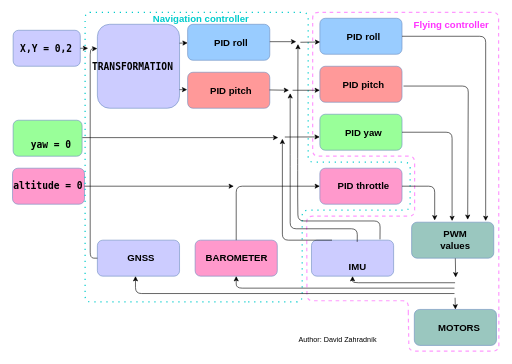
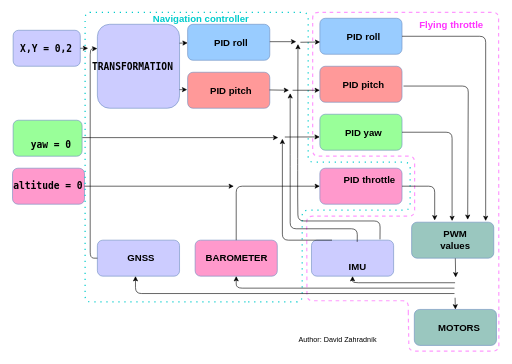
node "Flying controller": label "Flying controller" -> "Flying throttle"
node "PID throttle": moved (363, 186) -> (369, 180)
